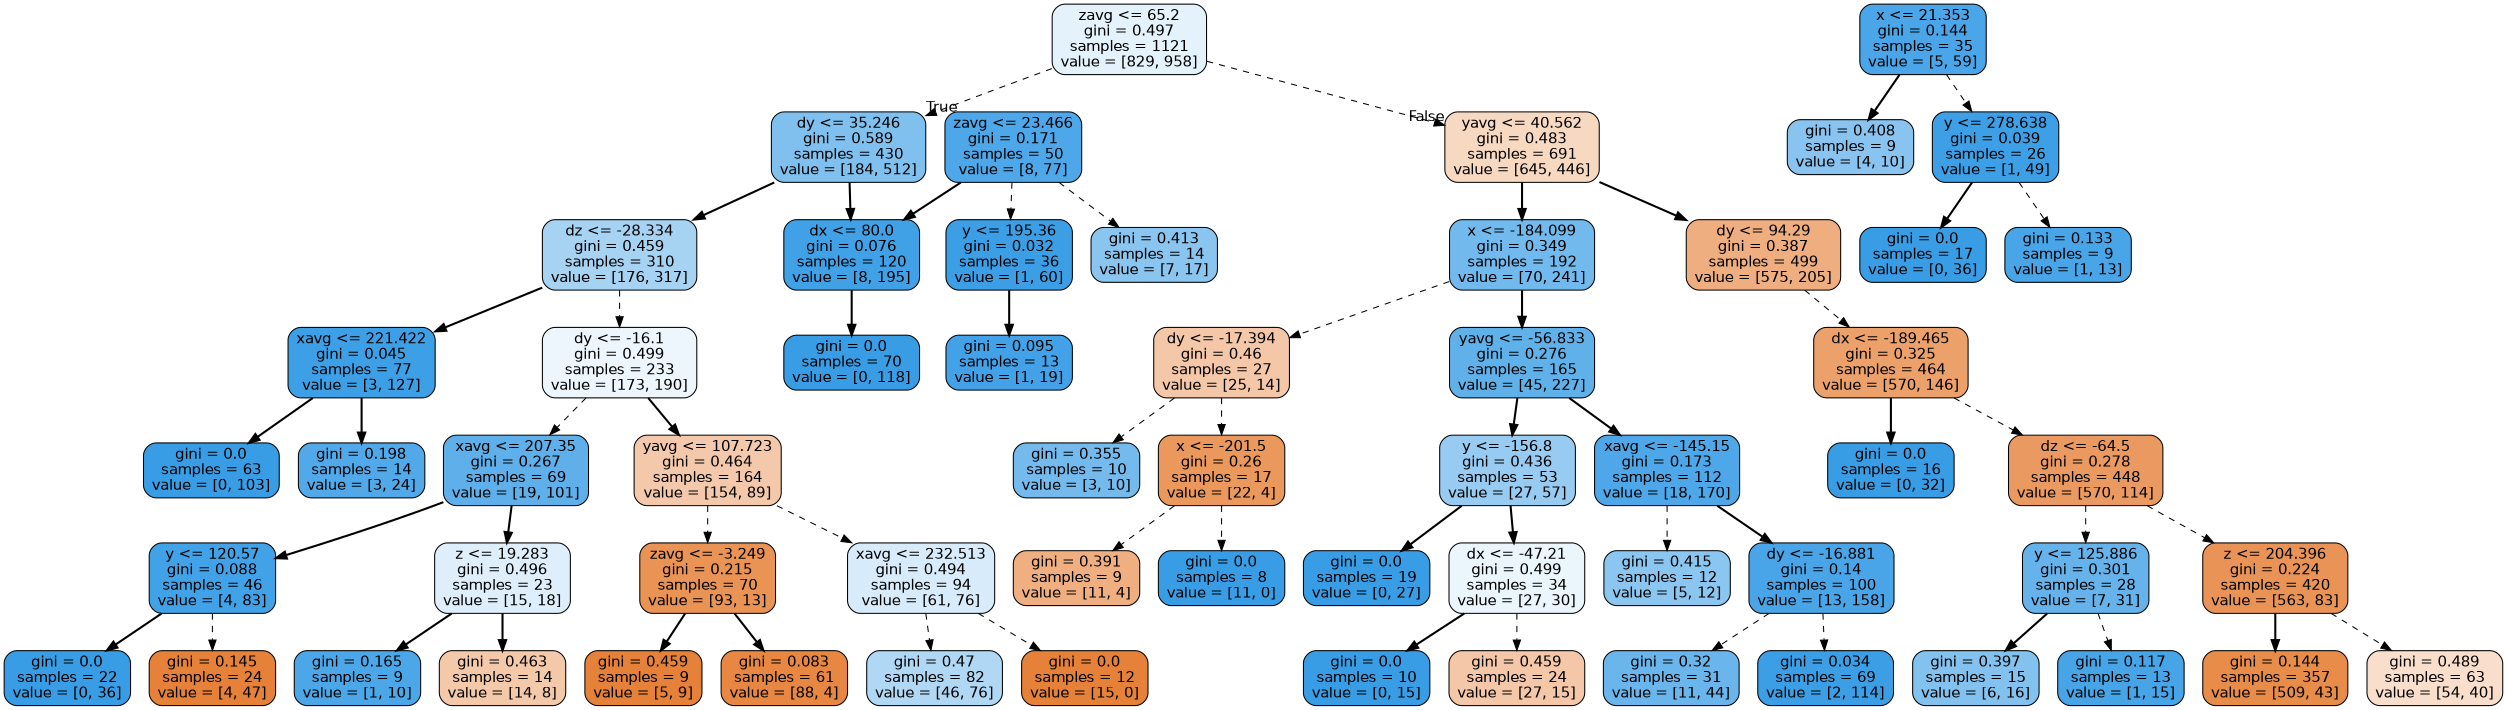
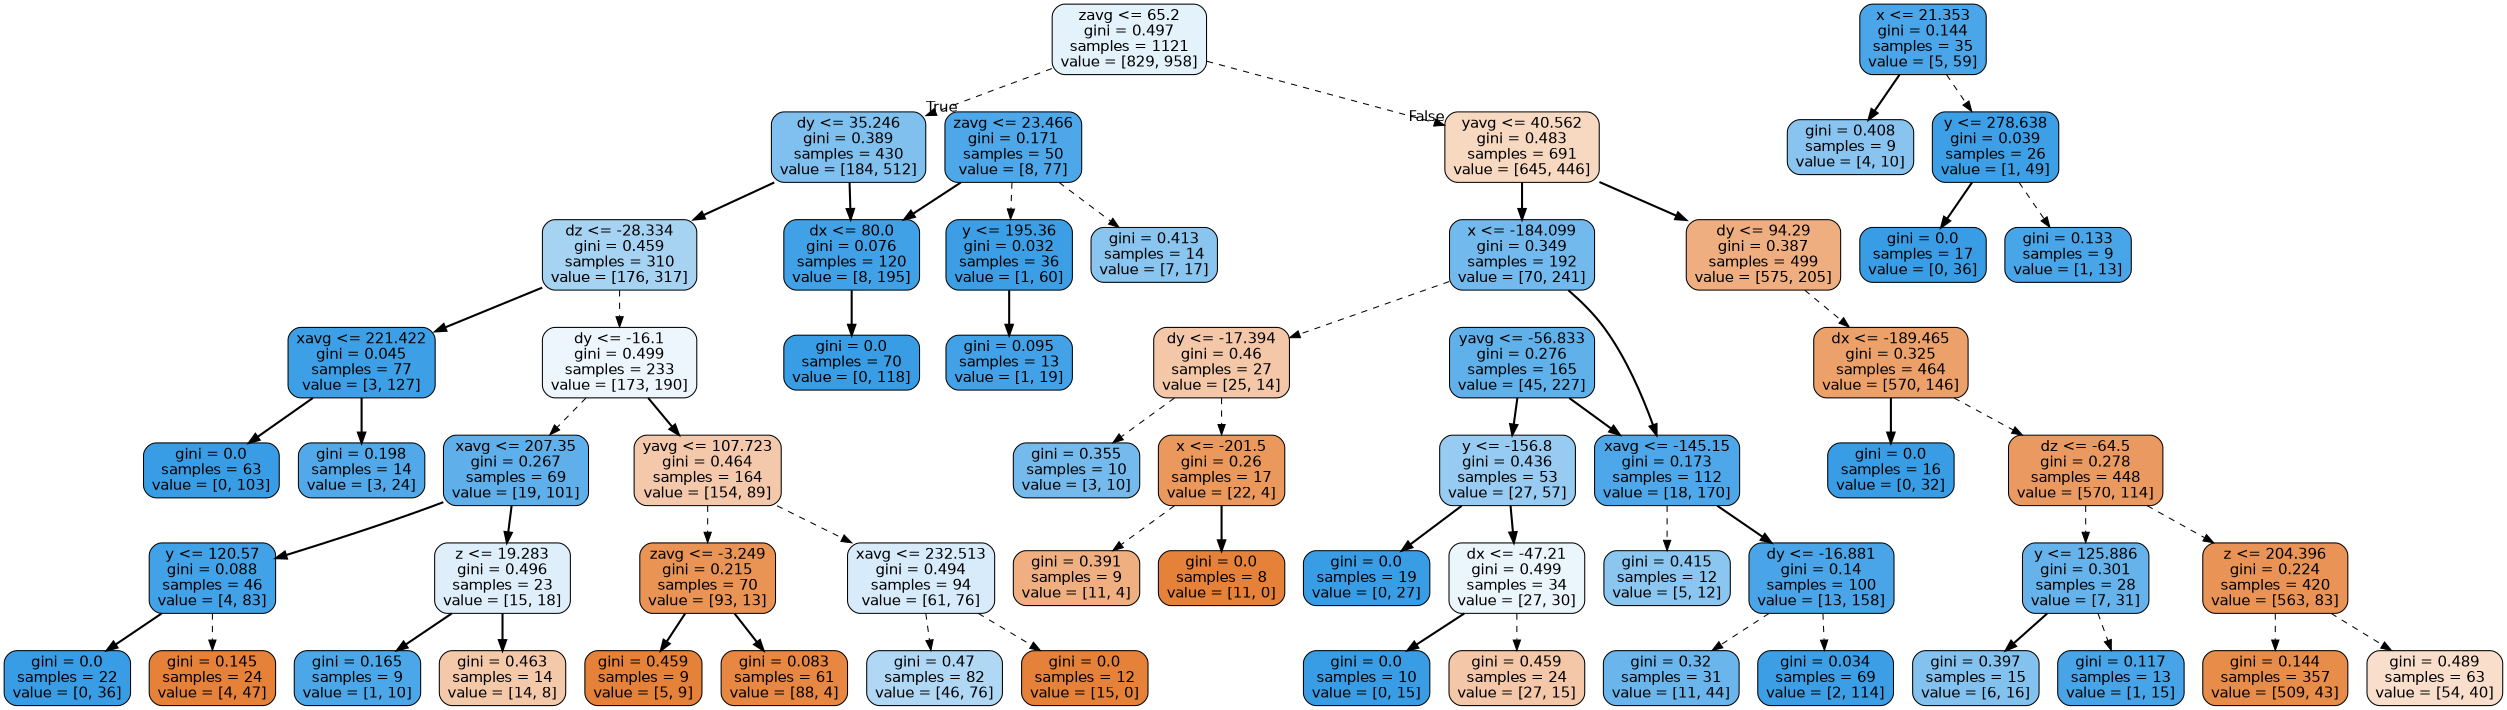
node "dy <= 35.246 gini = 0.589 samples = 430 value = [184, 512]": label "dy <= 35.246 gini = 0.589 samples = 430 value = [184, 512]" -> "dy <= 35.246 gini = 0.389 samples = 430 value = [184, 512]"
edge "x <= -184.099 gini = 0.349 samples = 192 value = [70, 241]" -> "yavg <= -56.833 gini = 0.276 samples = 165 value = [45, 227]": now "x <= -184.099 gini = 0.349 samples = 192 value = [70, 241]" -> "xavg <= -145.15 gini = 0.173 samples = 112 value = [18, 170]"
edge "x <= -201.5 gini = 0.26 samples = 17 value = [22, 4]" -> "gini = 0.0 samples = 8 value = [11, 0]": style dashed -> bold
node "gini = 0.0 samples = 8 value = [11, 0]": fillcolor #399de5ff -> #e58139ff
edge "z <= 204.396 gini = 0.224 samples = 420 value = [563, 83]" -> "gini = 0.144 samples = 357 value = [509, 43]": style bold -> dashed
